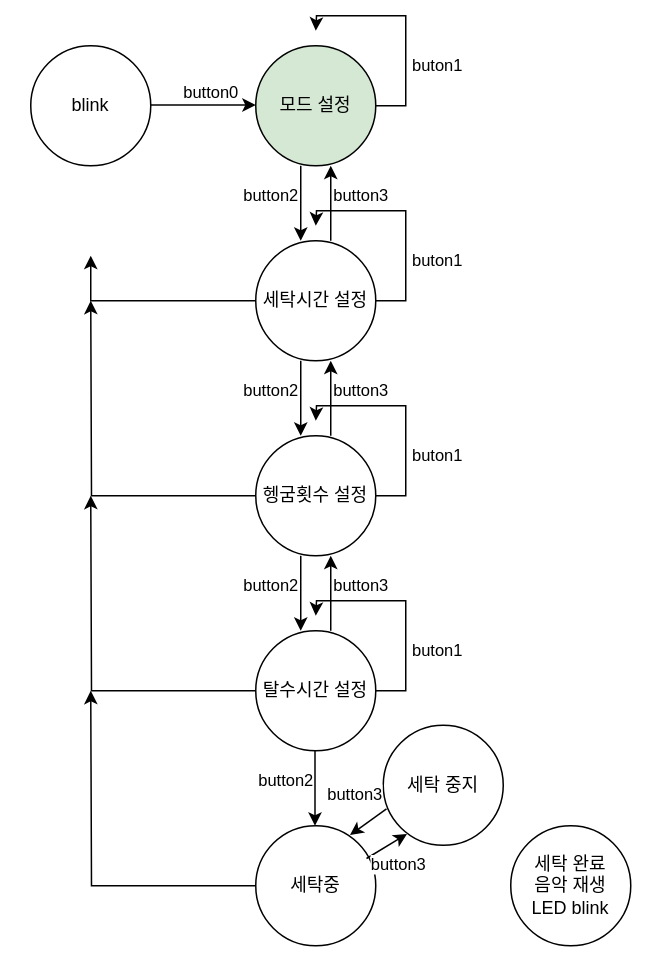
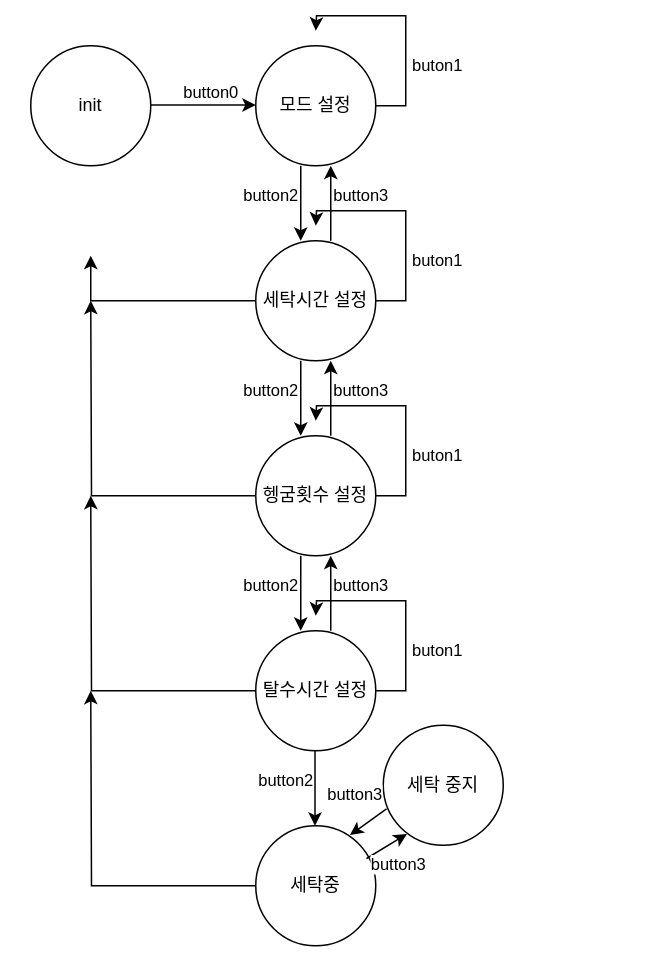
node "blink": label "blink" -> "init"
node "모드 설정": fillcolor #d5e8d4 -> #ffffff
node "세탁 완료 음악 재생 LED blink": removed
